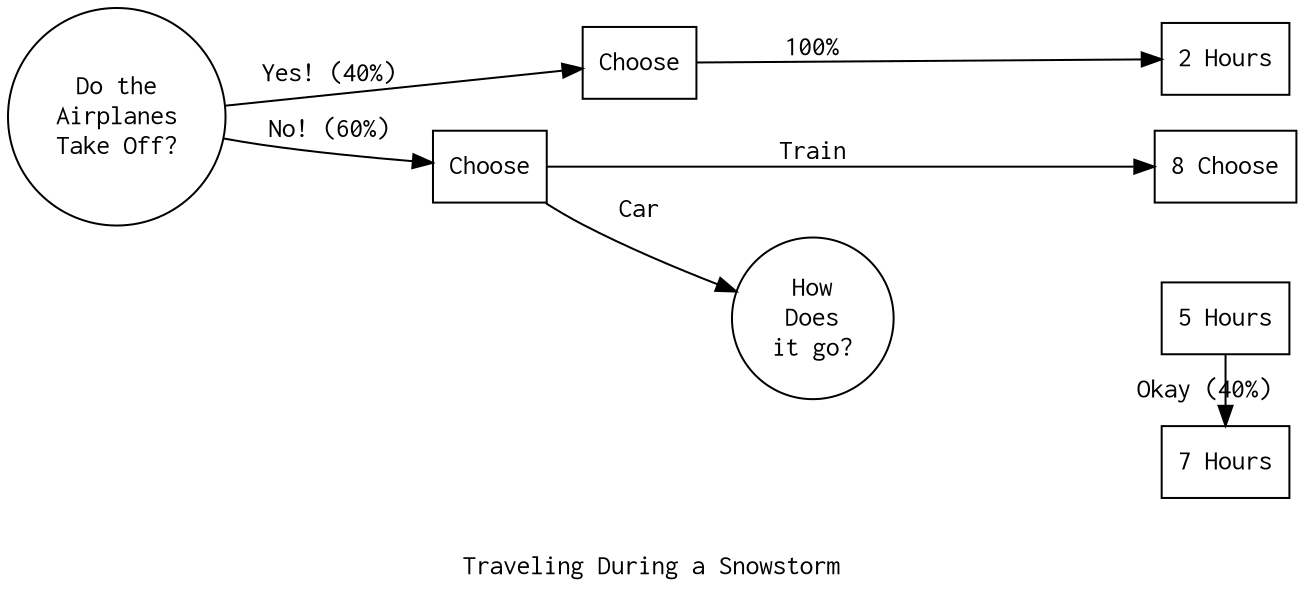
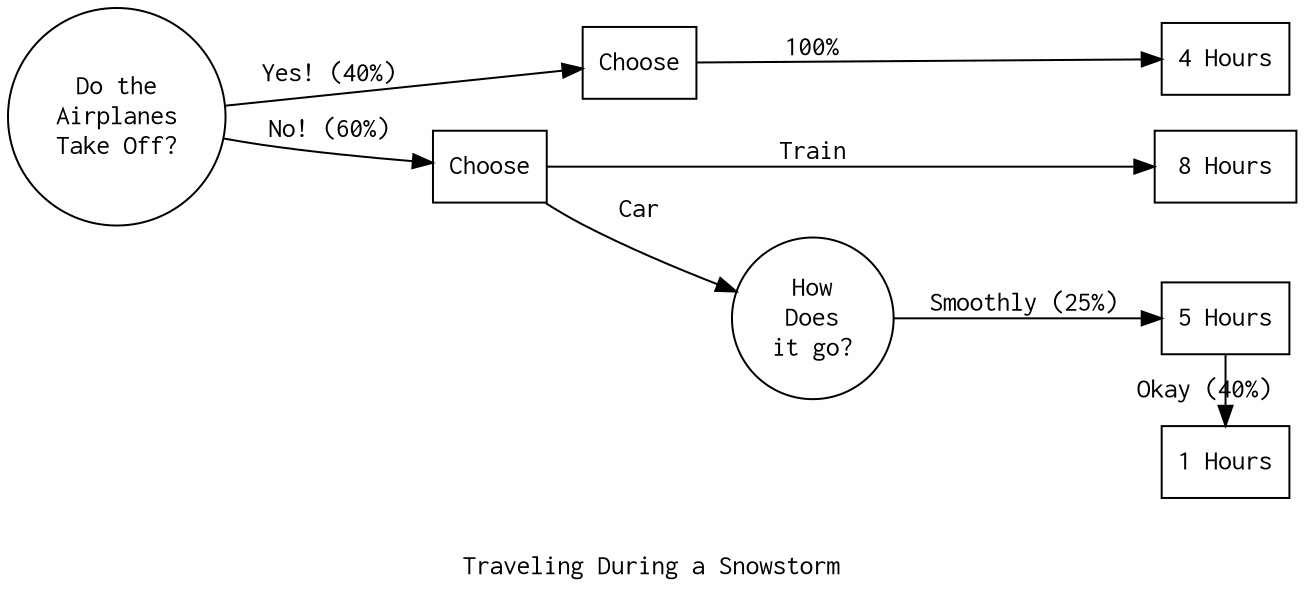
node "2 Hours": label "2 Hours" -> "4 Hours"
node "8 Choose": label "8 Choose" -> "8 Hours"
edge "How Does it go?" -> "5 Hours": added, label "Smoothly (25%)"
node "7 Hours": label "7 Hours" -> "1 Hours"
